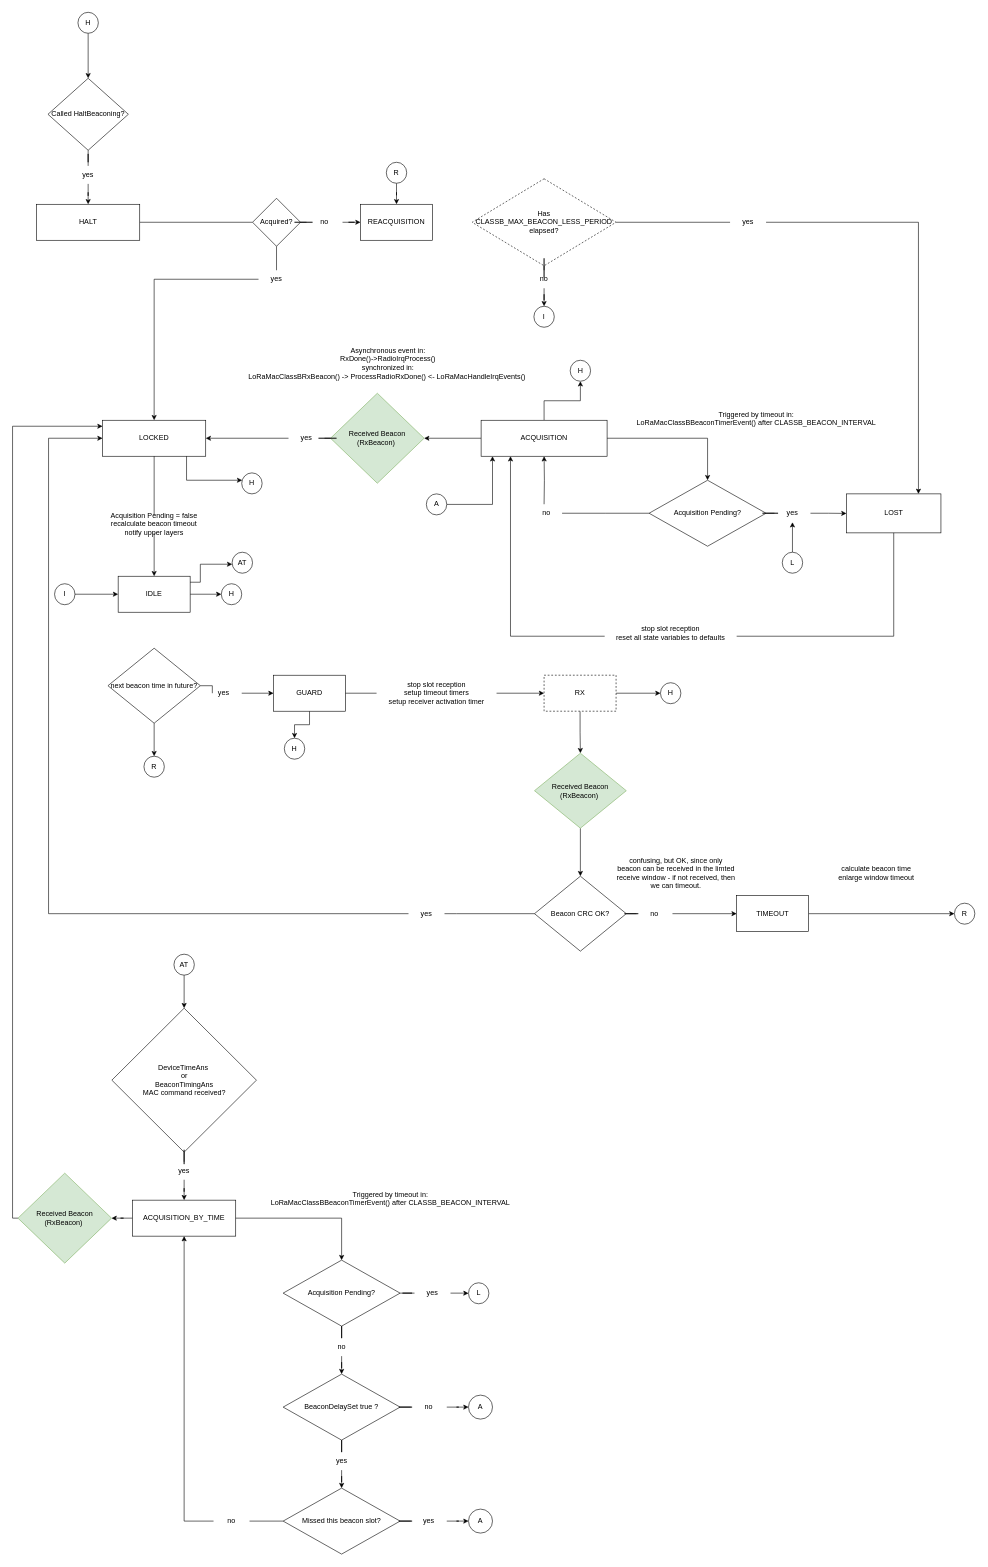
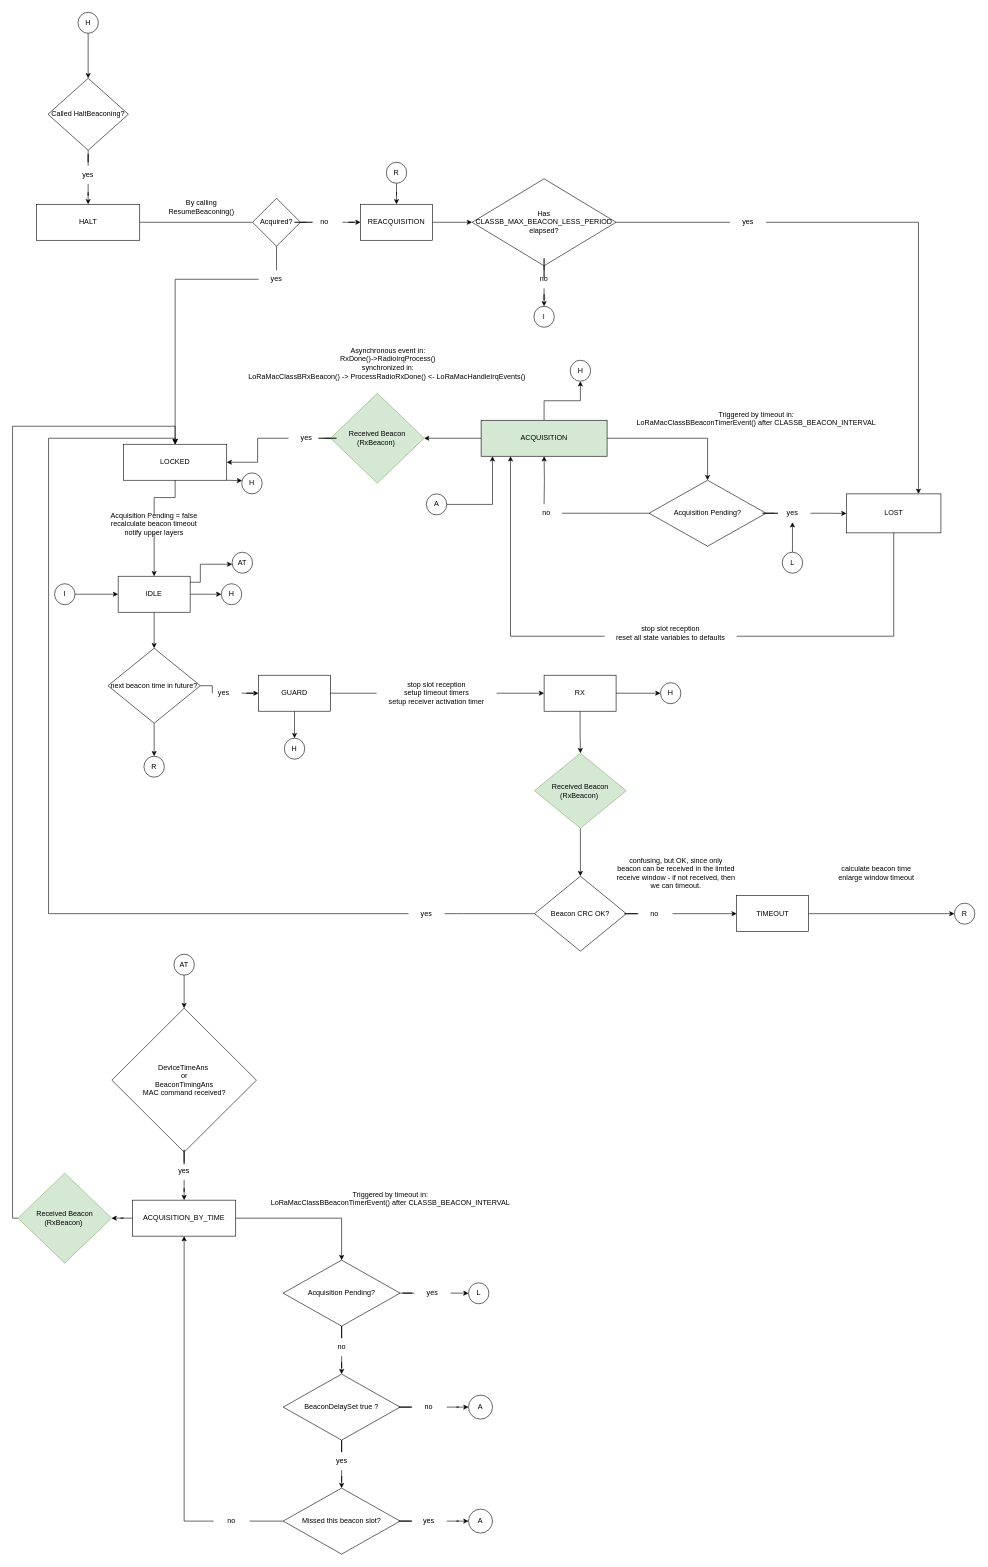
node "By calling ResumeBeaconing()": added
edge "REACQUISITION" -> "Has CLASSB_MAX_BEACON_LESS_PERIOD elapsed?": added
node "Has CLASSB_MAX_BEACON_LESS_PERIOD elapsed?": style dashed -> solid
node "LOCKED": moved (154, 438) -> (175, 462)
node "ACQUISITION": fillcolor #ffffff -> #d5e8d4
edge "IDLE" -> "next beacon time in future?": added
node "GUARD": moved (309, 693) -> (294, 693)
node "RX": style dashed -> solid
